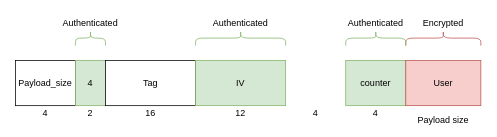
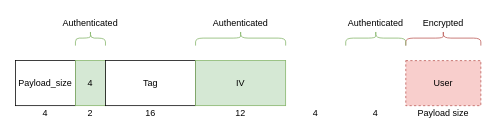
node "counter": removed
node "User": style solid -> dashed
node "Payload size": moved (443, 120) -> (443, 113)
